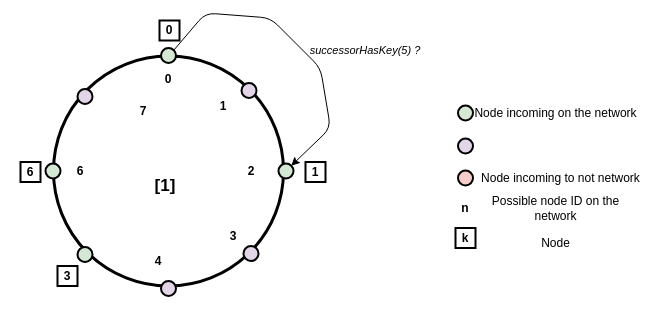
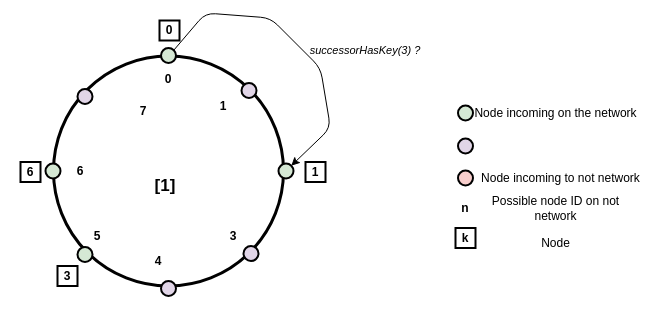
node "successorHasKey(5) ?": label "successorHasKey(5) ?" -> "successorHasKey(3) ?"
node "2": removed
node "Possible node ID on the network": label "Possible node ID on the network" -> "Possible node ID on not network"
node "5": added
